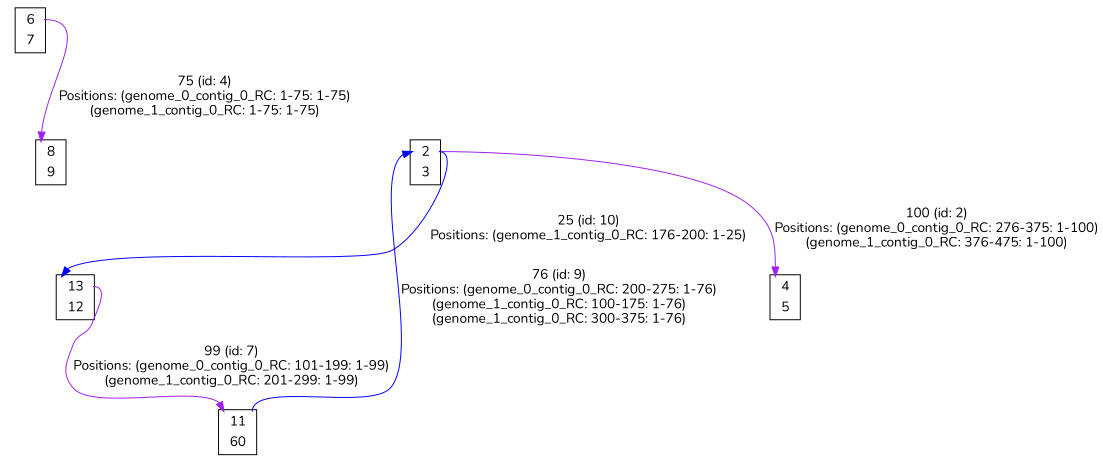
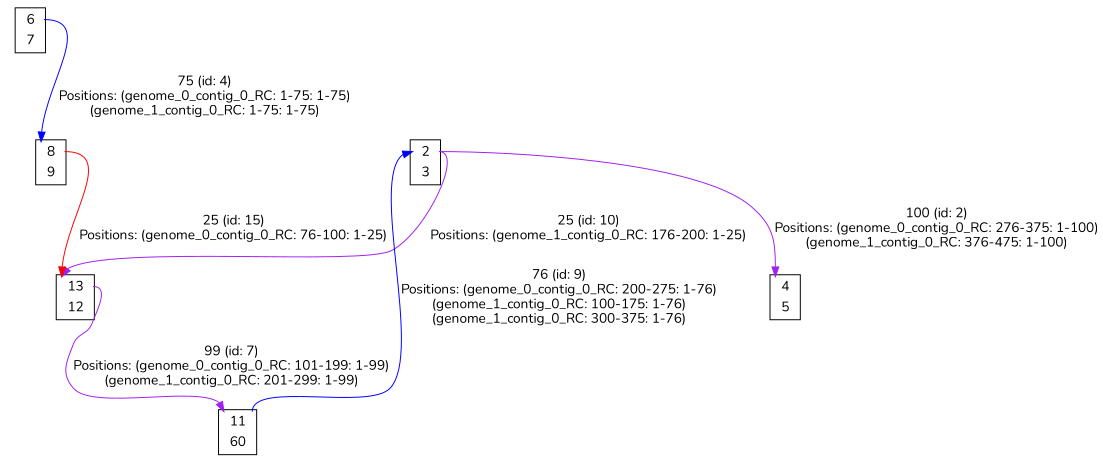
edge "6" -> "8": color purple -> blue
edge "8" -> "13": added, label "25 (id: 15) Positions: (genome_0_contig_0_RC: 76-100: 1-25)"
edge "2" -> "13": color blue -> purple
